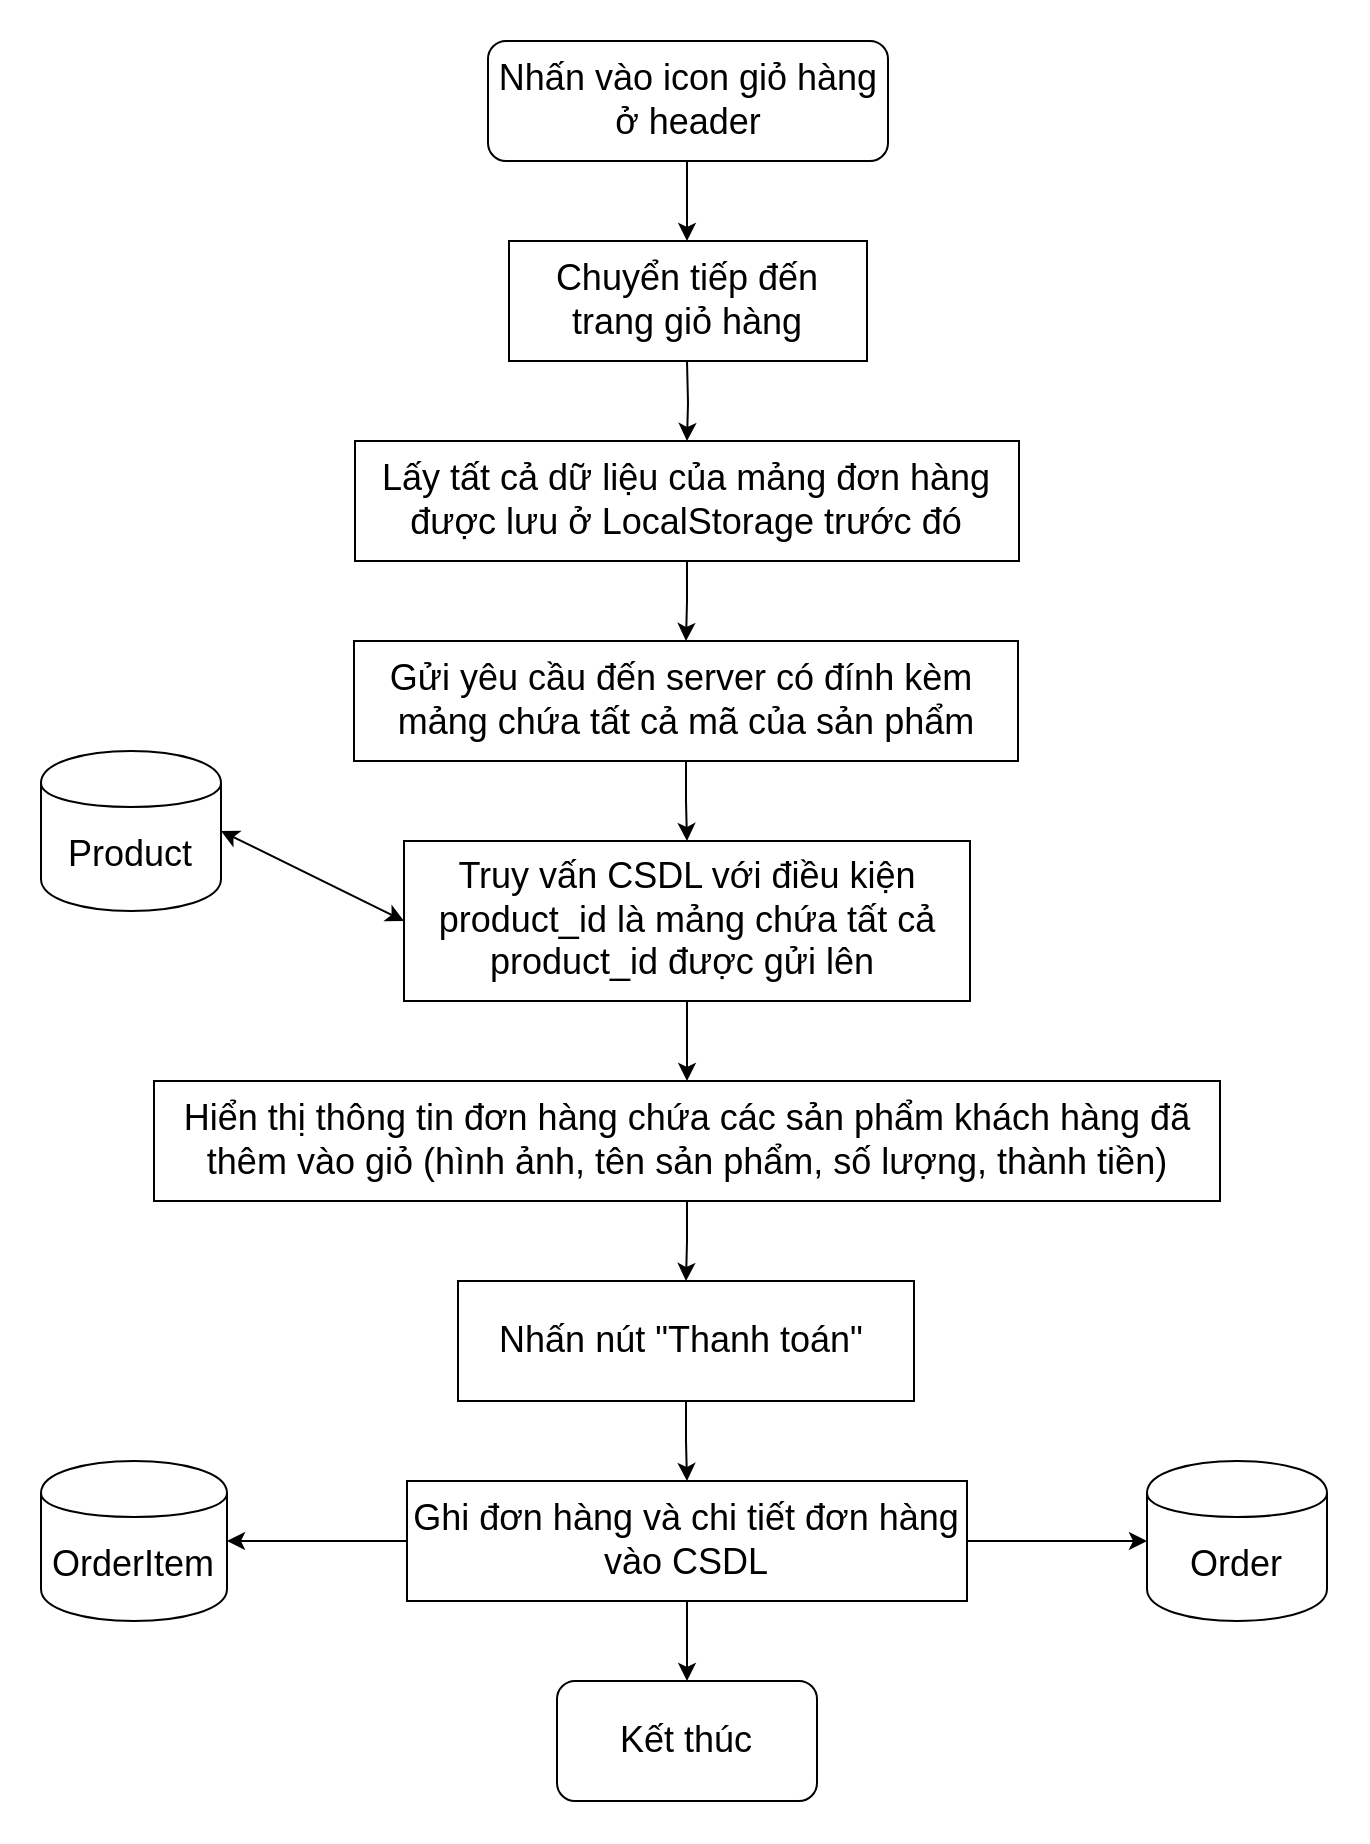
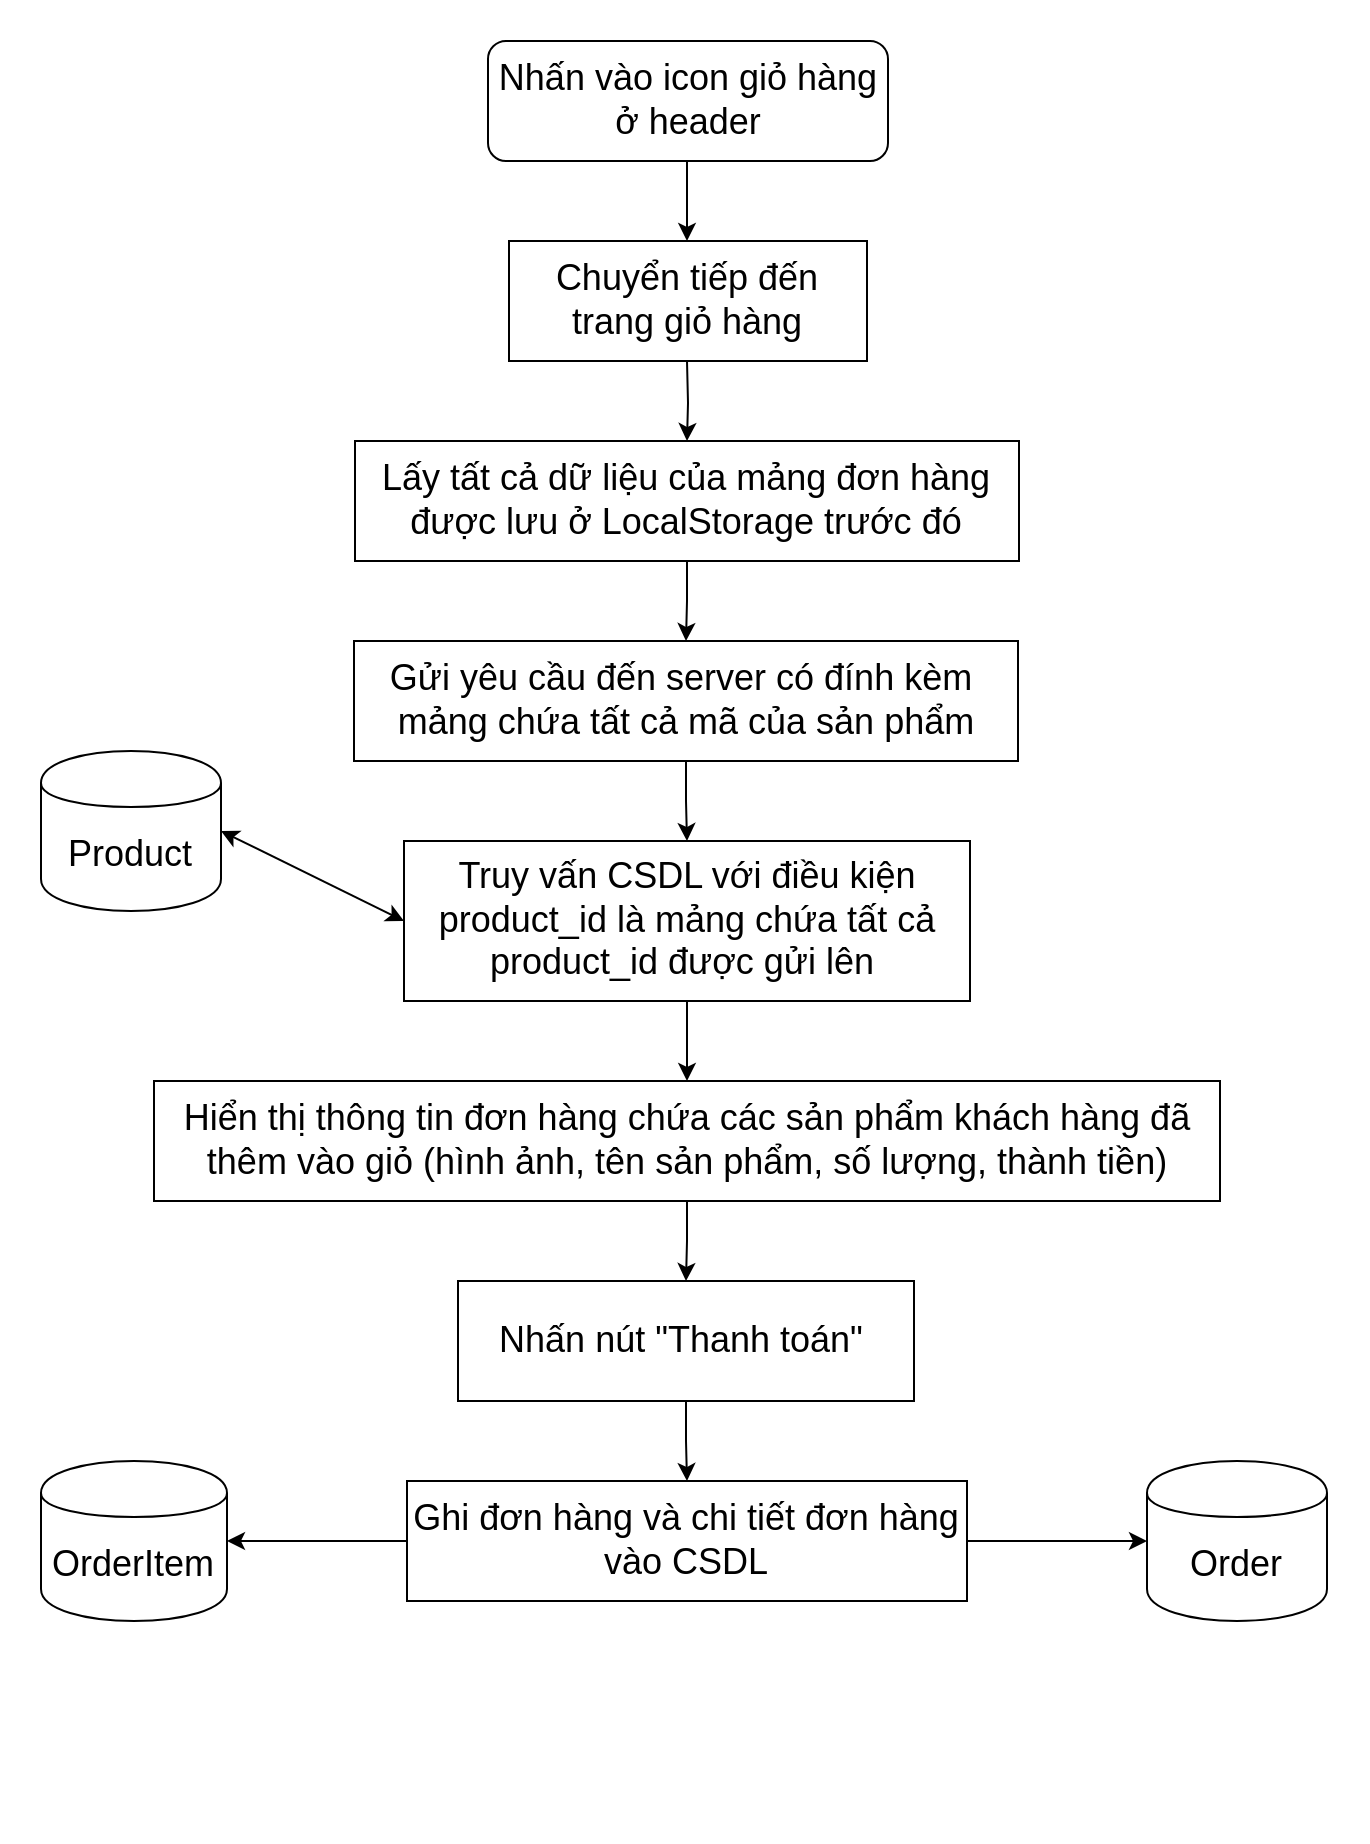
edge "Ghi đơn hàng và chi tiết đơn hàng vào CSDL" -> "Kết thúc": removed
node "Kết thúc": removed
